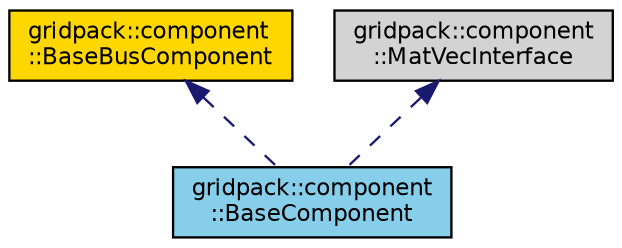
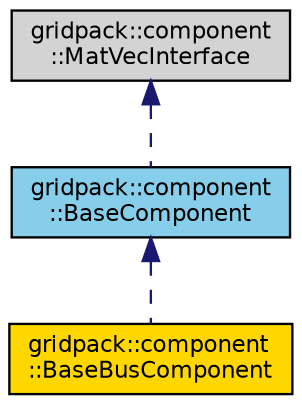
edge "gridpack::component ::BaseComponent" -> "gridpack::component ::BaseBusComponent": reversed
